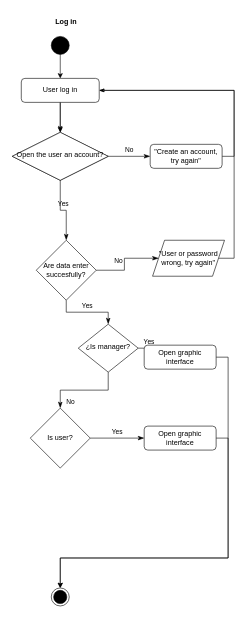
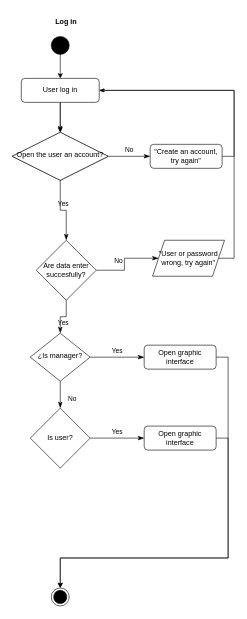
node "¿Is manager?": moved (108, 348) -> (60, 357)
